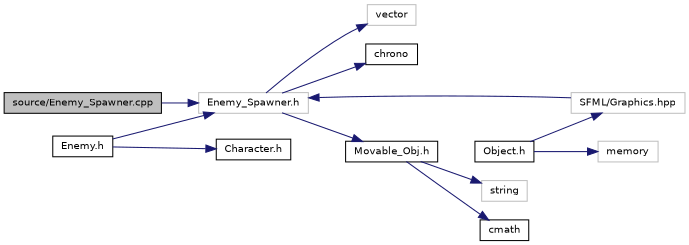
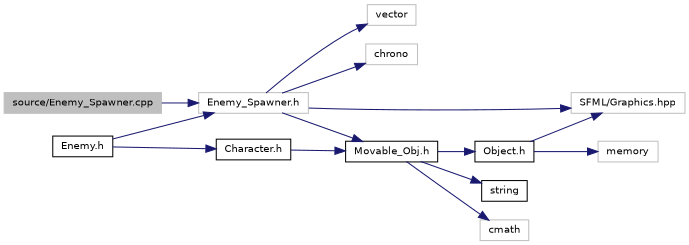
node "chrono": color black -> grey75
edge "SFML/Graphics.hpp" -> "Enemy_Spawner.h": reversed
node "source/Enemy_Spawner.cpp": color black -> grey75
edge "Character.h" -> "Movable_Obj.h": added
edge "Movable_Obj.h" -> "Object.h": added
node "string": color grey75 -> black
node "cmath": color black -> grey75
